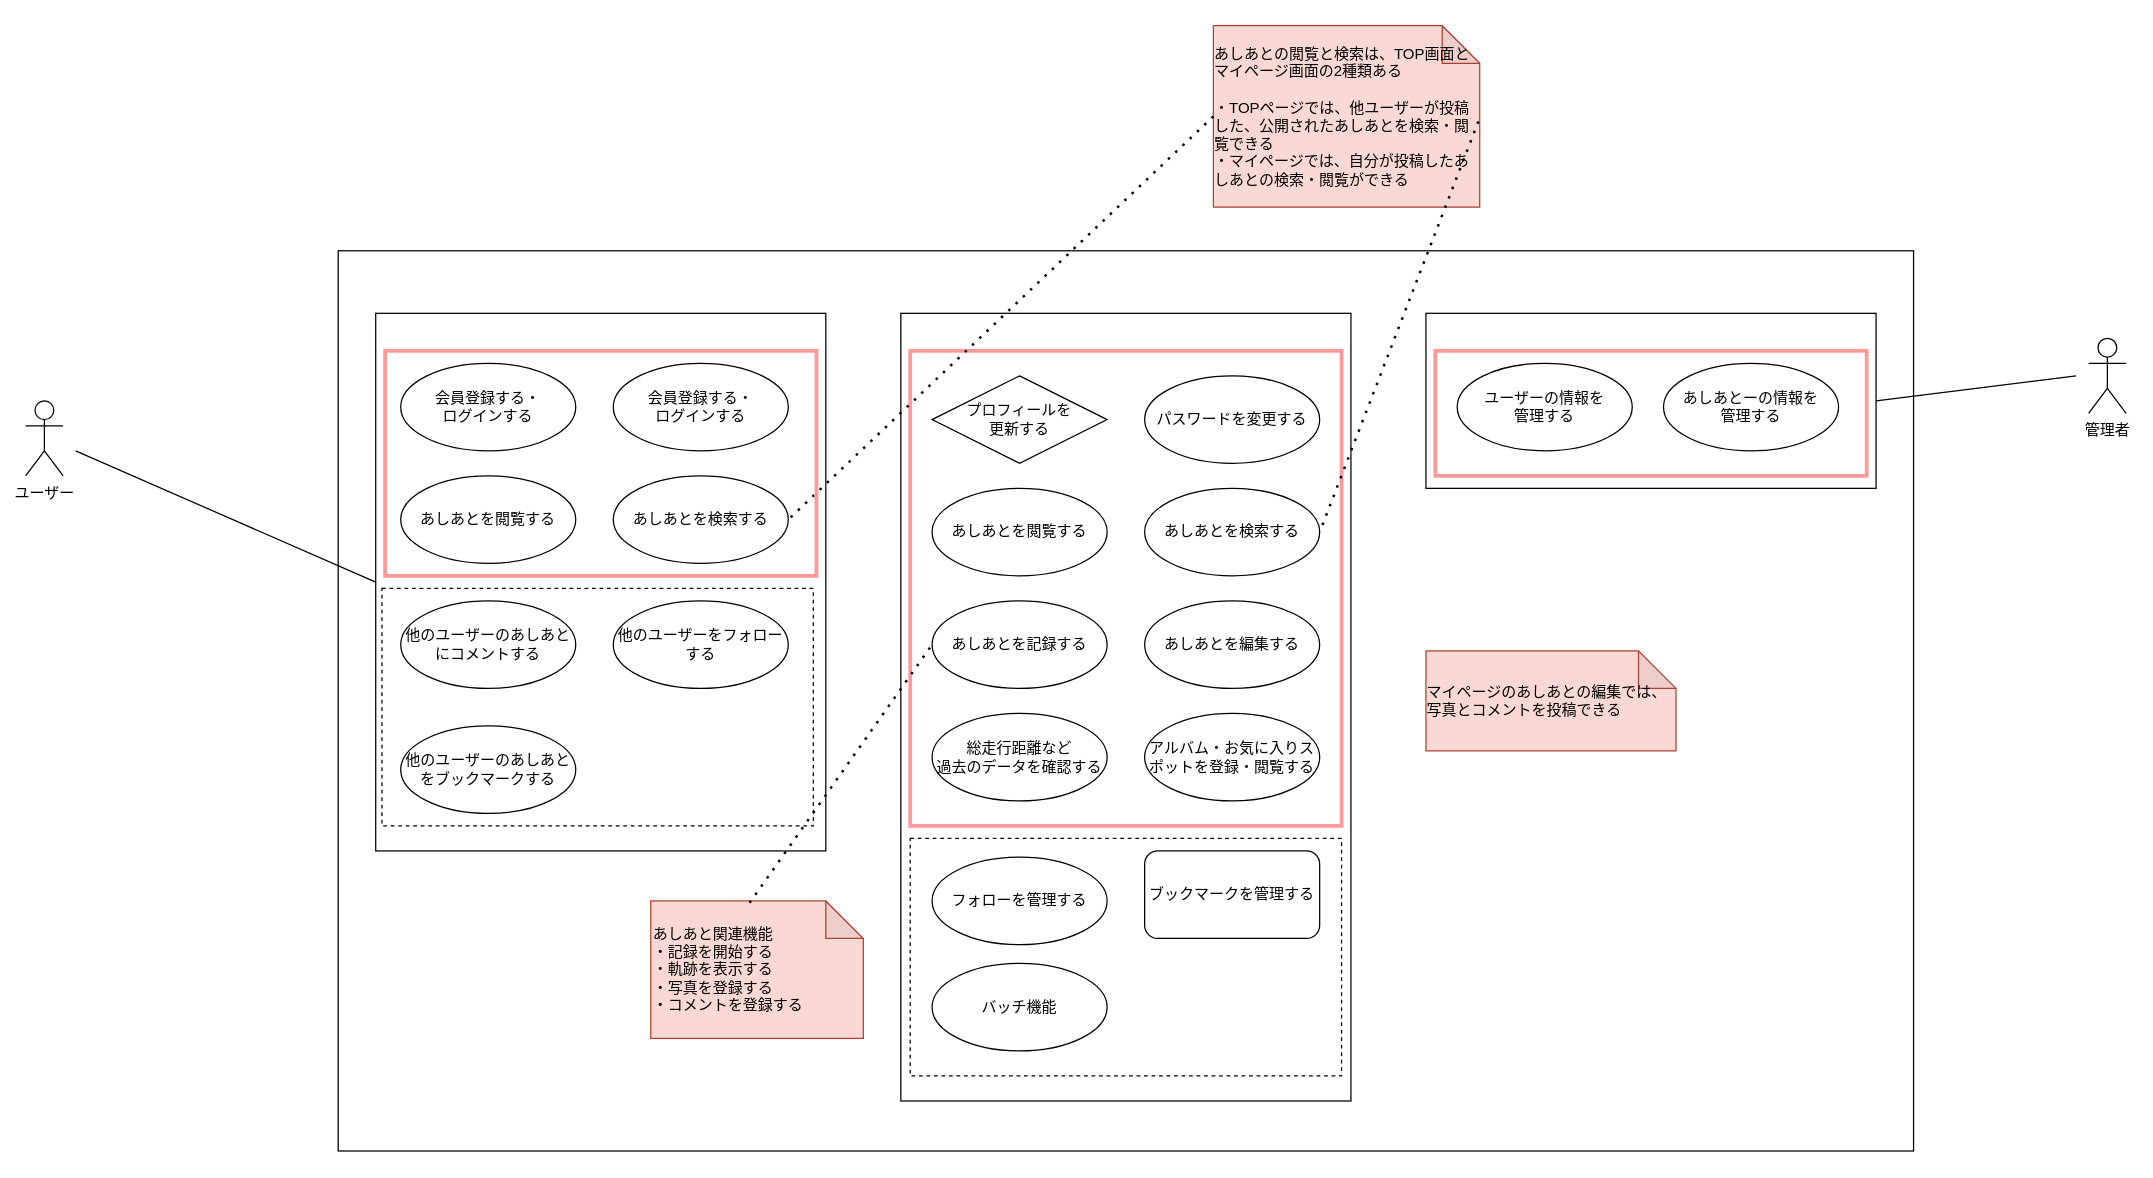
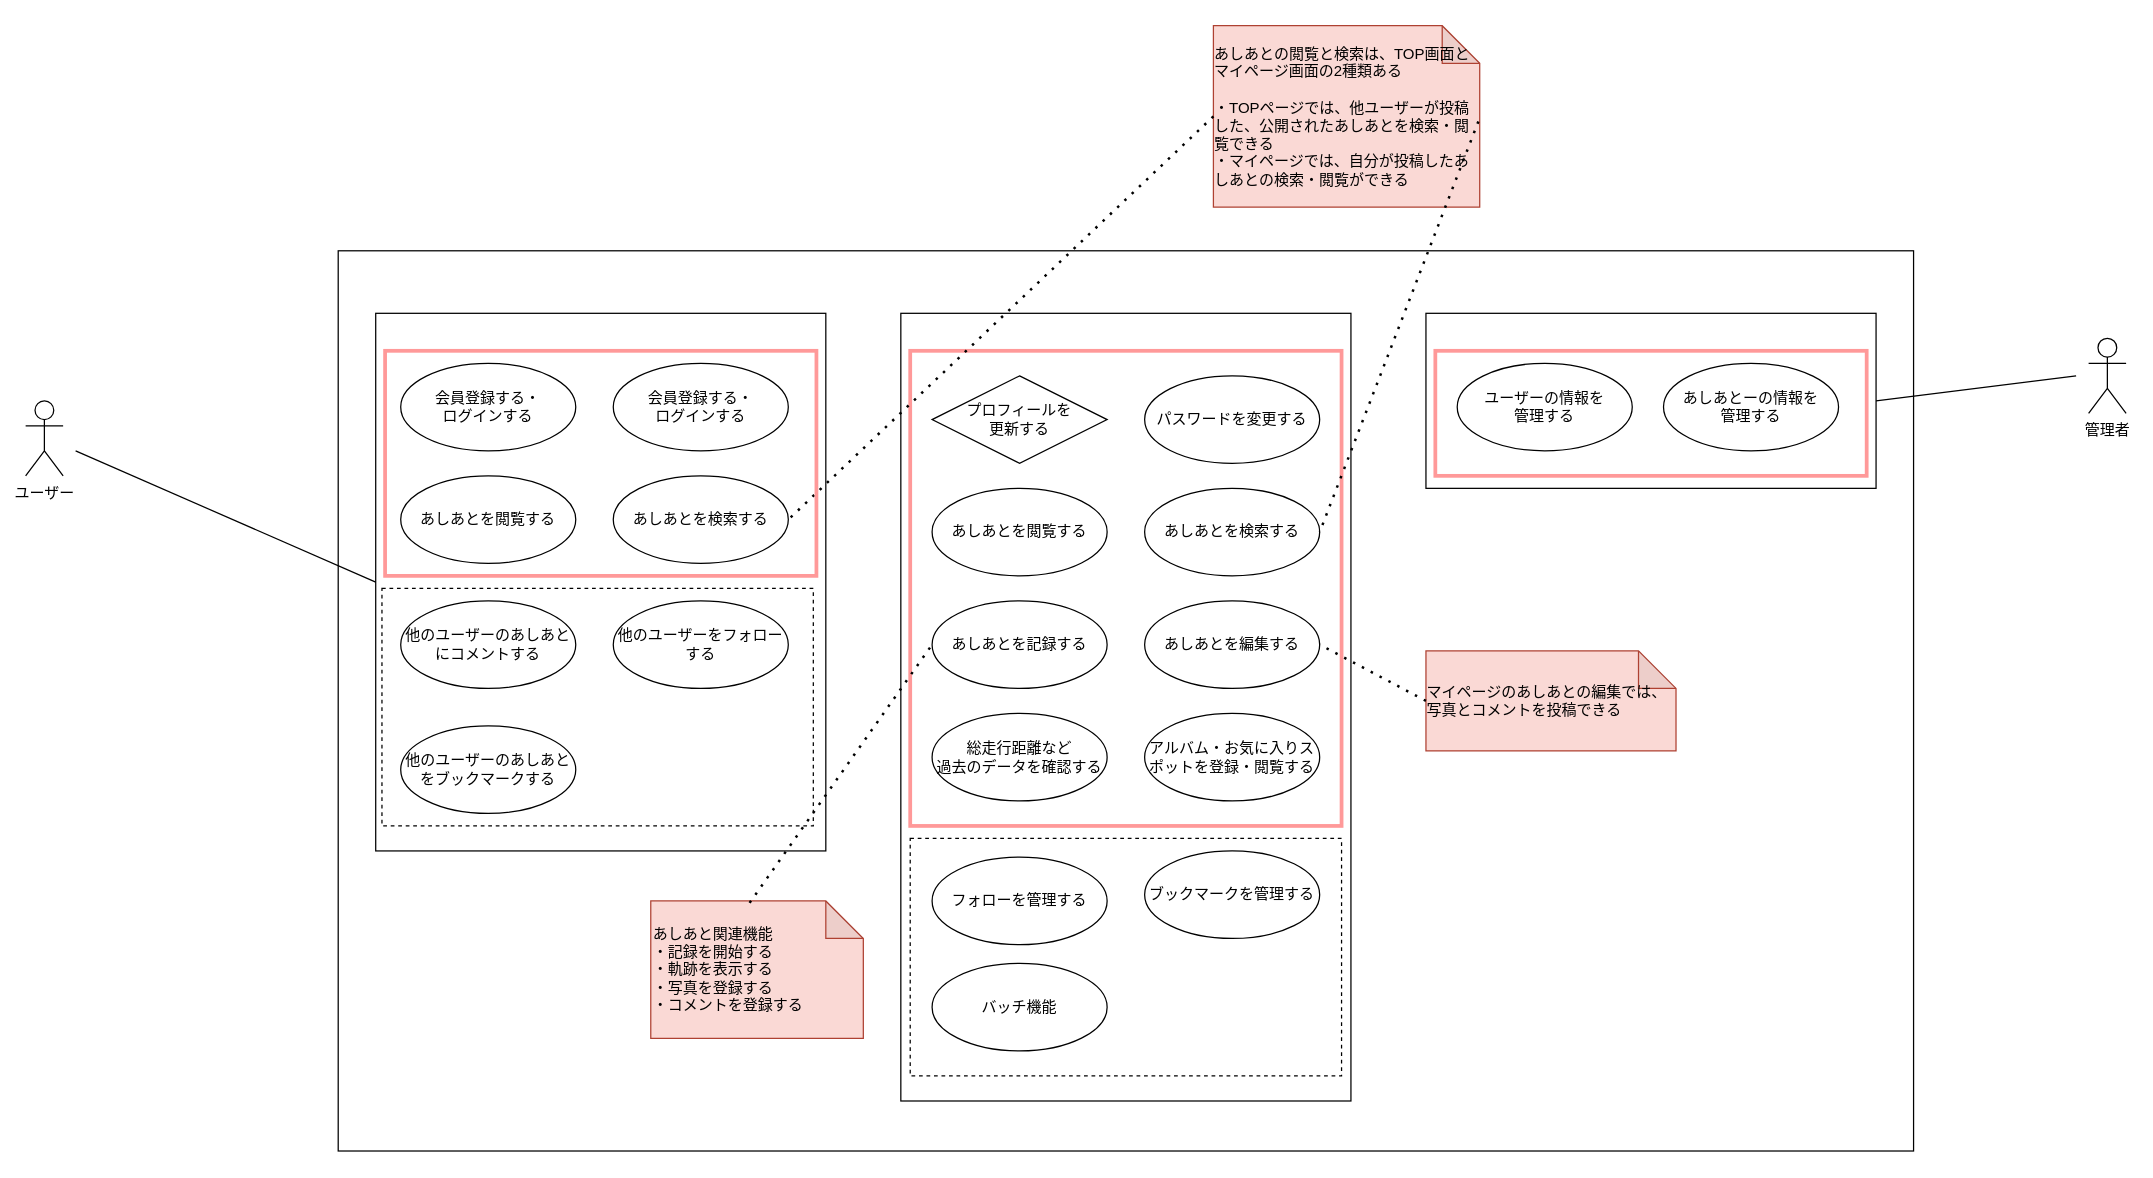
edge "あしあとを編集する" -- "マイページのあしあとの編集では、写真とコメントを投稿できる": added
node "ブックマークを管理する": shape rounded rectangle -> ellipse
